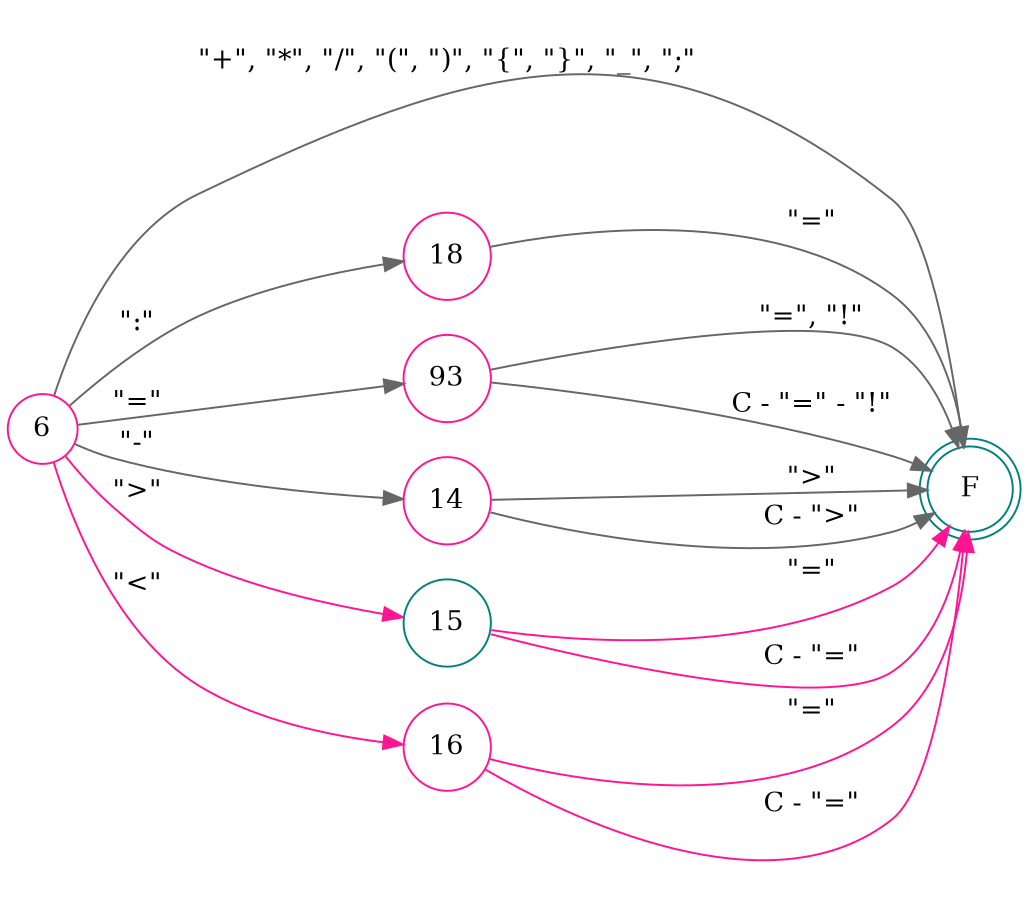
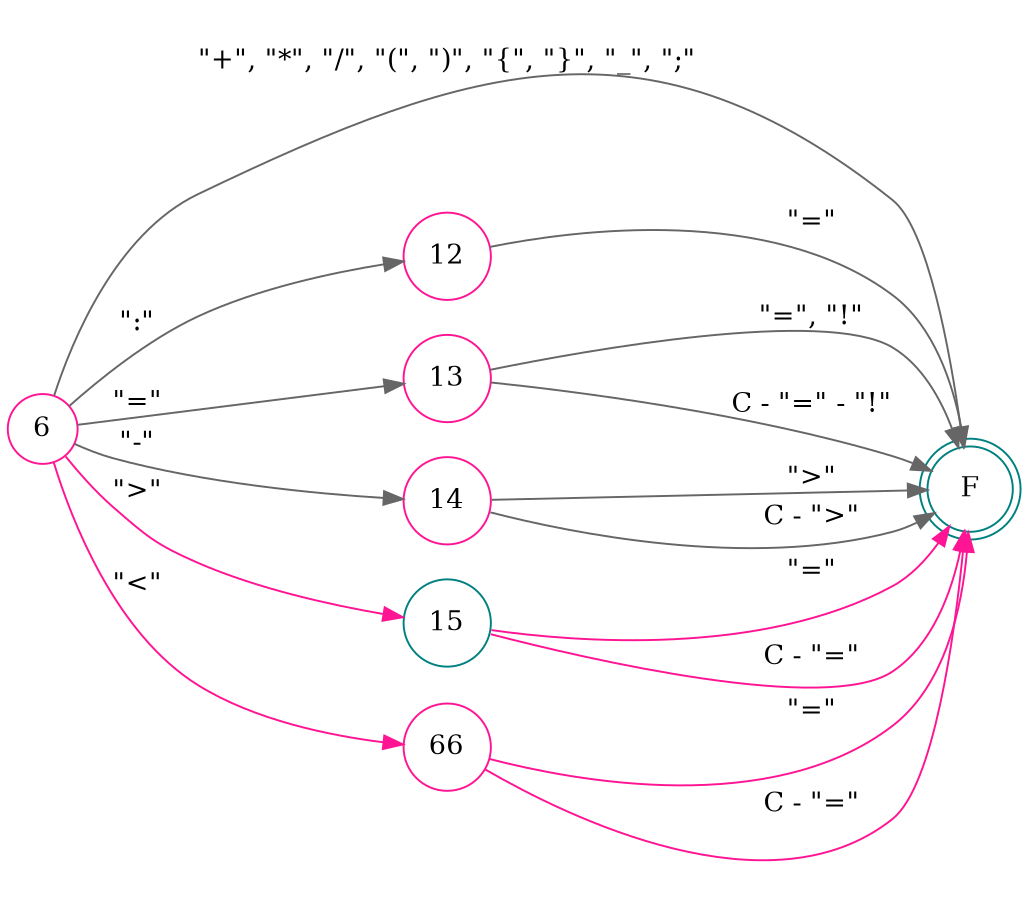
node "18": label "18" -> "12"
node "93": label "93" -> "13"
node "16": label "16" -> "66"
